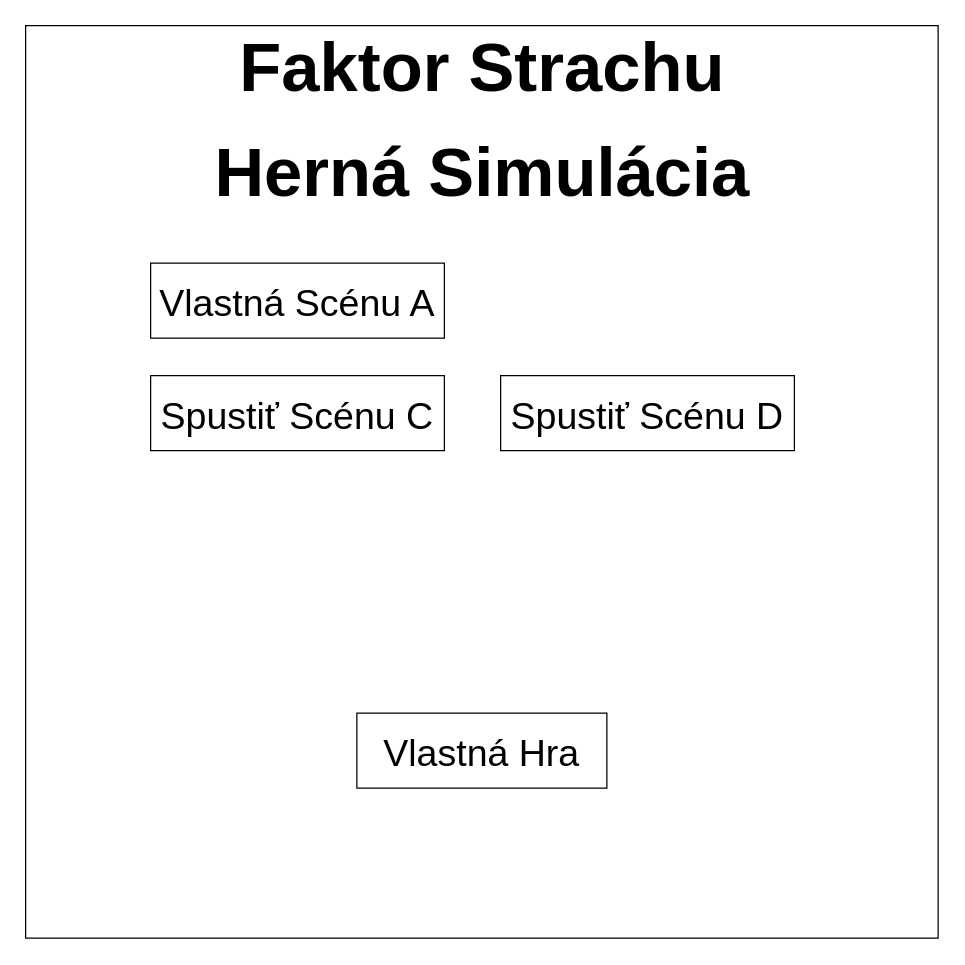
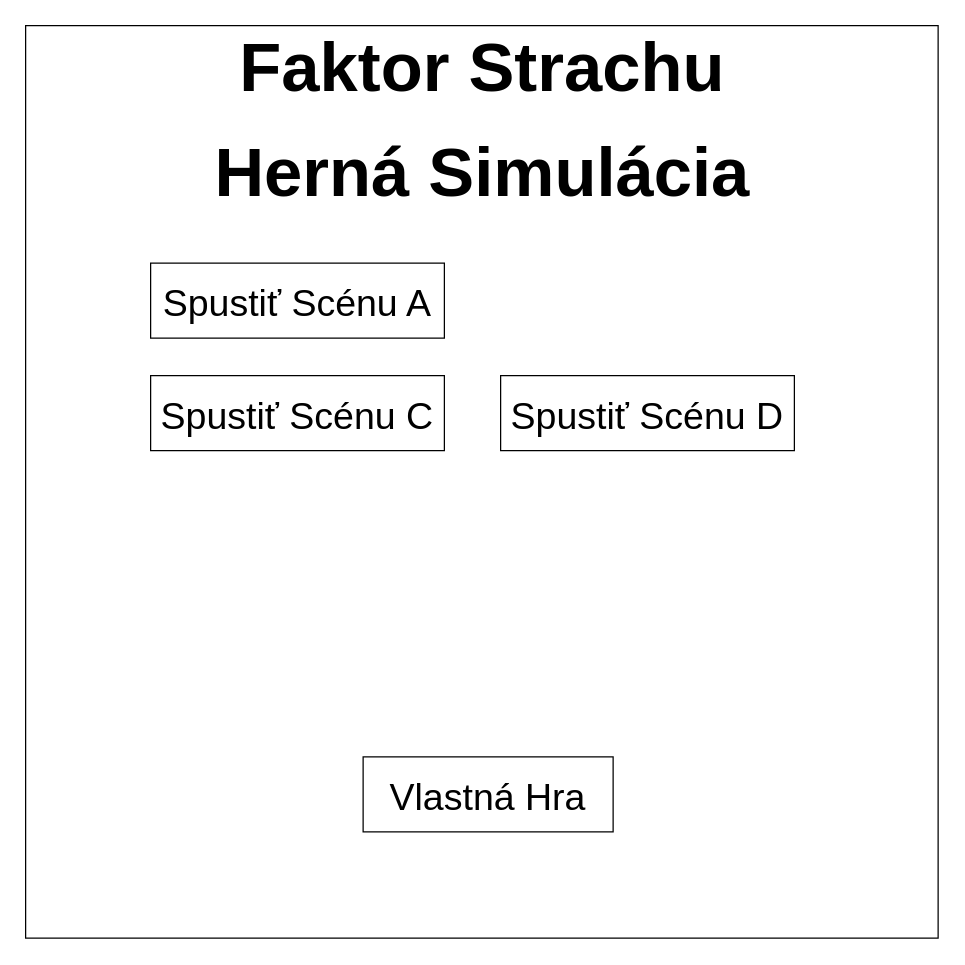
node "Vlastná Scénu A": label "Vlastná Scénu A" -> "Spustiť Scénu A"
node "Vlastná Hra": moved (482, 751) -> (488, 794)
